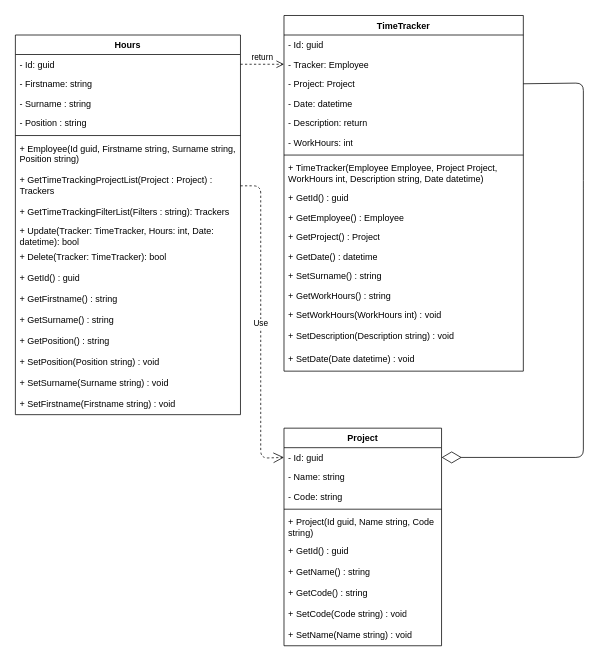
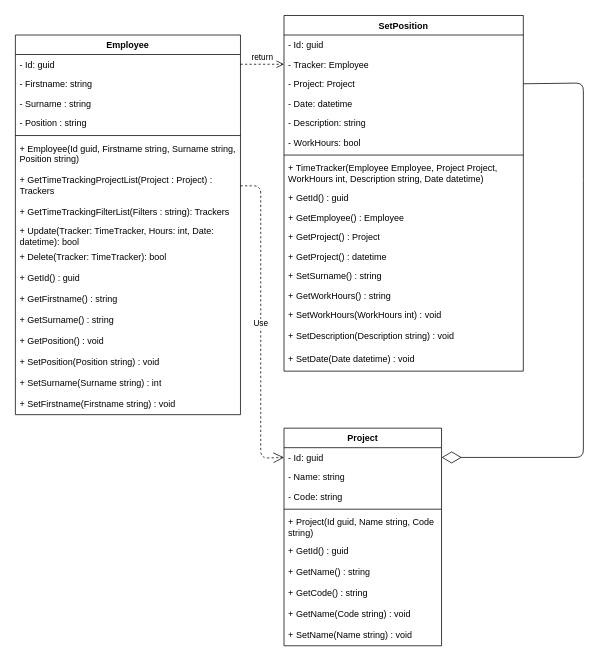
node "TimeTracker": label "TimeTracker" -> "SetPosition"
node "Hours": label "Hours" -> "Employee"
node "- Description: return": label "- Description: return" -> "- Description: string"
node "- WorkHours: int": label "- WorkHours: int" -> "- WorkHours: bool"
node "+ GetDate() : datetime": label "+ GetDate() : datetime" -> "+ GetProject() : datetime"
node "+ GetPosition() : string": label "+ GetPosition() : string" -> "+ GetPosition() : void"
node "+ SetSurname(Surname string) : void": label "+ SetSurname(Surname string) : void" -> "+ SetSurname(Surname string) : int"
node "+ SetCode(Code string) : void": label "+ SetCode(Code string) : void" -> "+ GetName(Code string) : void"
